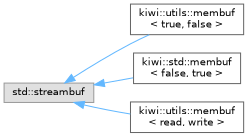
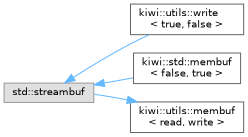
node "kiwi::utils::membuf < true, false >": label "kiwi::utils::membuf < true, false >" -> "kiwi::utils::write < true, false >"
edge "kiwi::utils::membuf < read, write >" -> "std::streambuf": reversed
